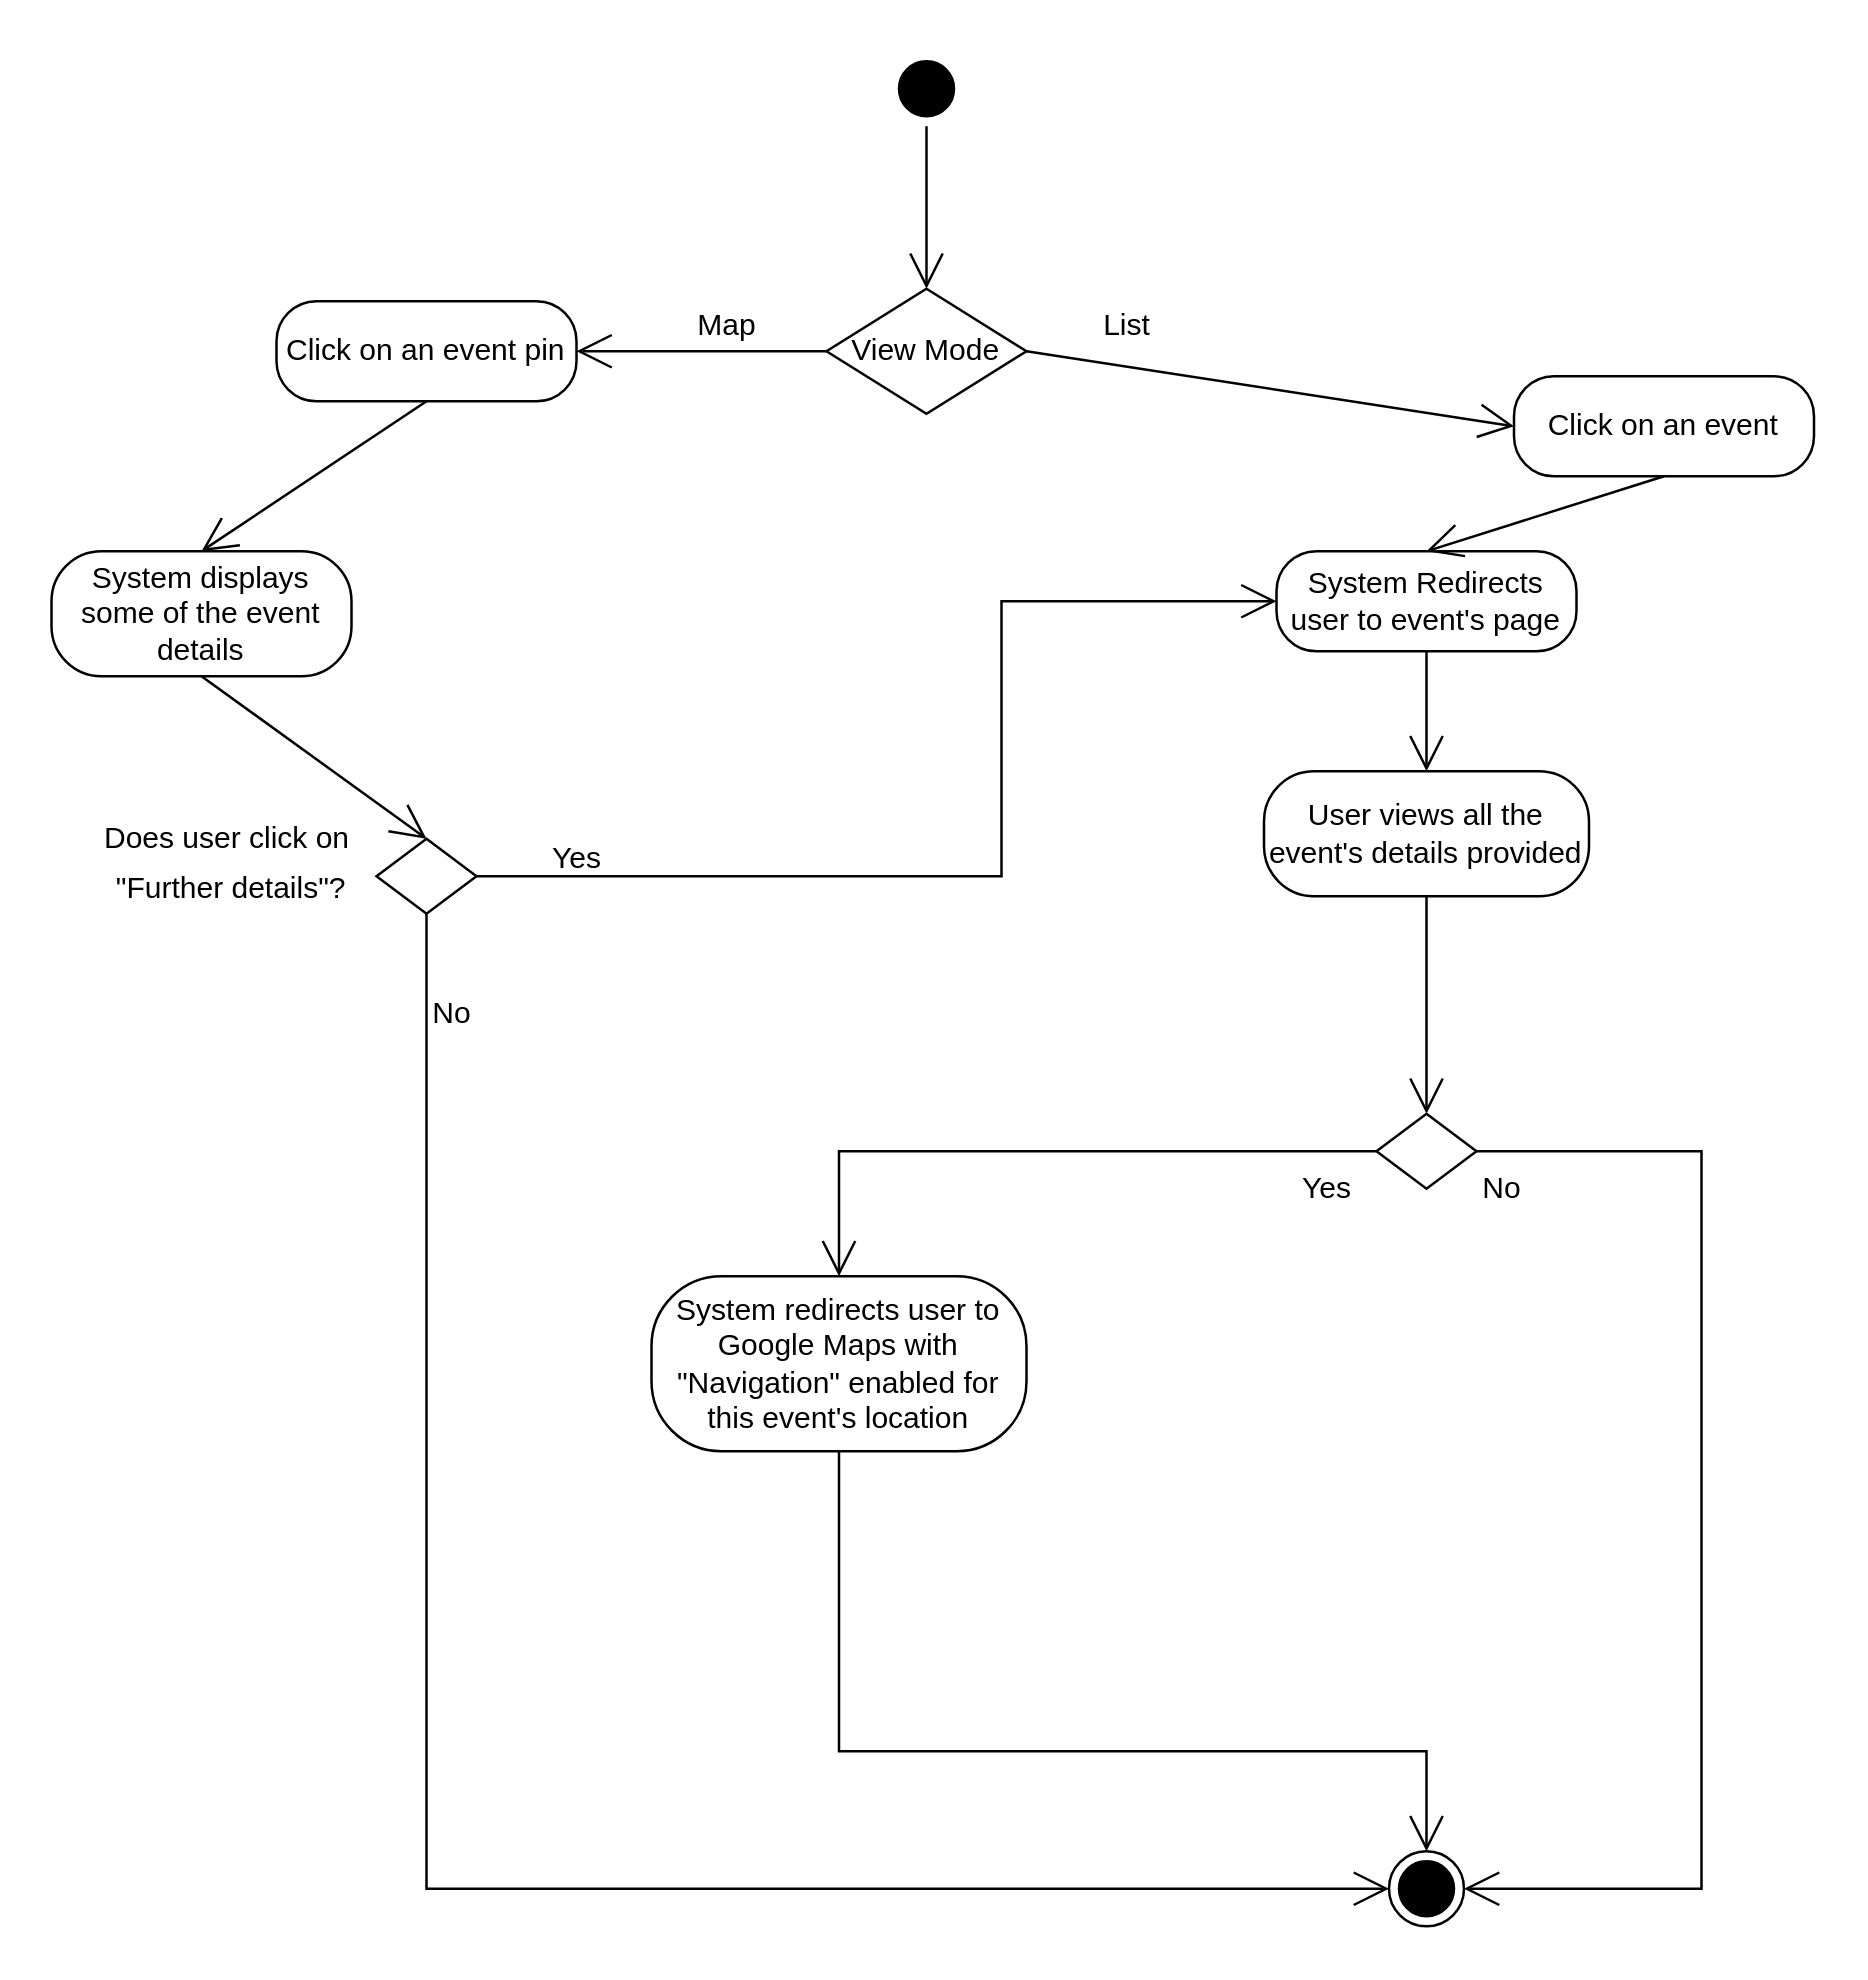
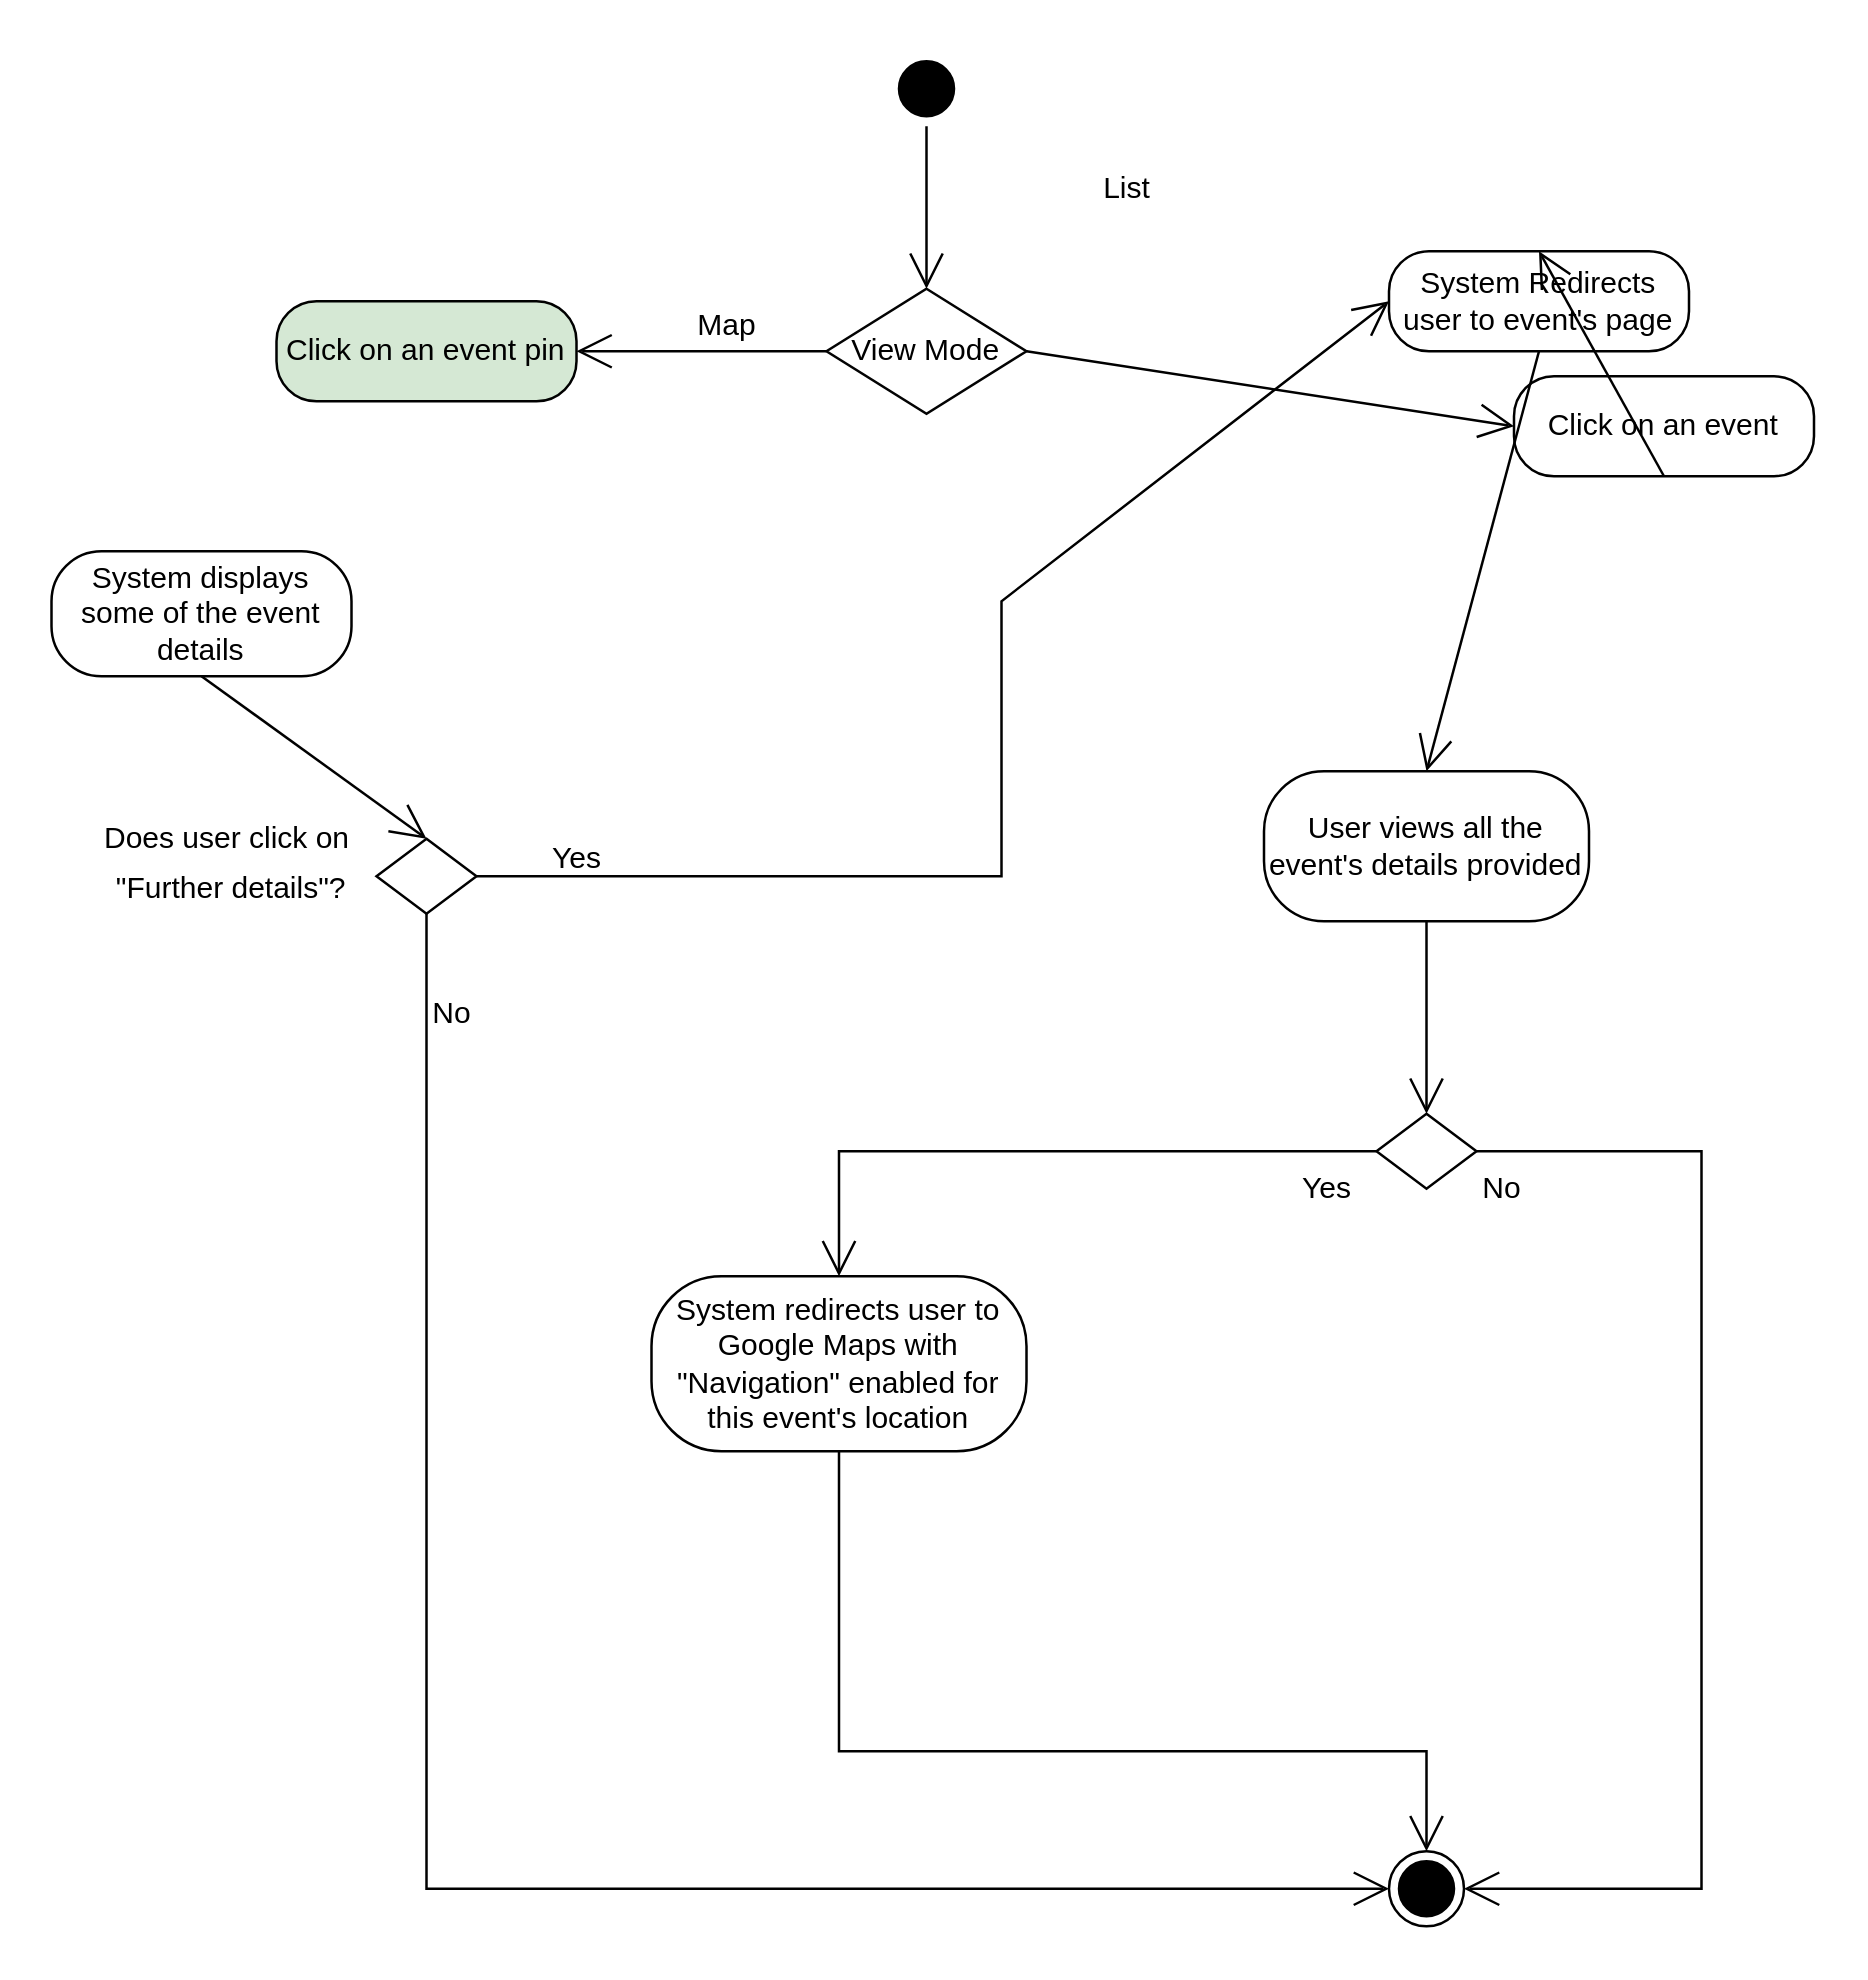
node "List": moved (1126, 326) -> (1126, 189)
node "Click on an event pin": fillcolor #ffffff -> #d5e8d4
edge "Click on an event pin" -> "System displays some of the event details": removed
node "System Redirects user to event's page": moved (1426, 601) -> (1539, 301)
node "User views all the event's details provided": size 325x125 -> 325x150
